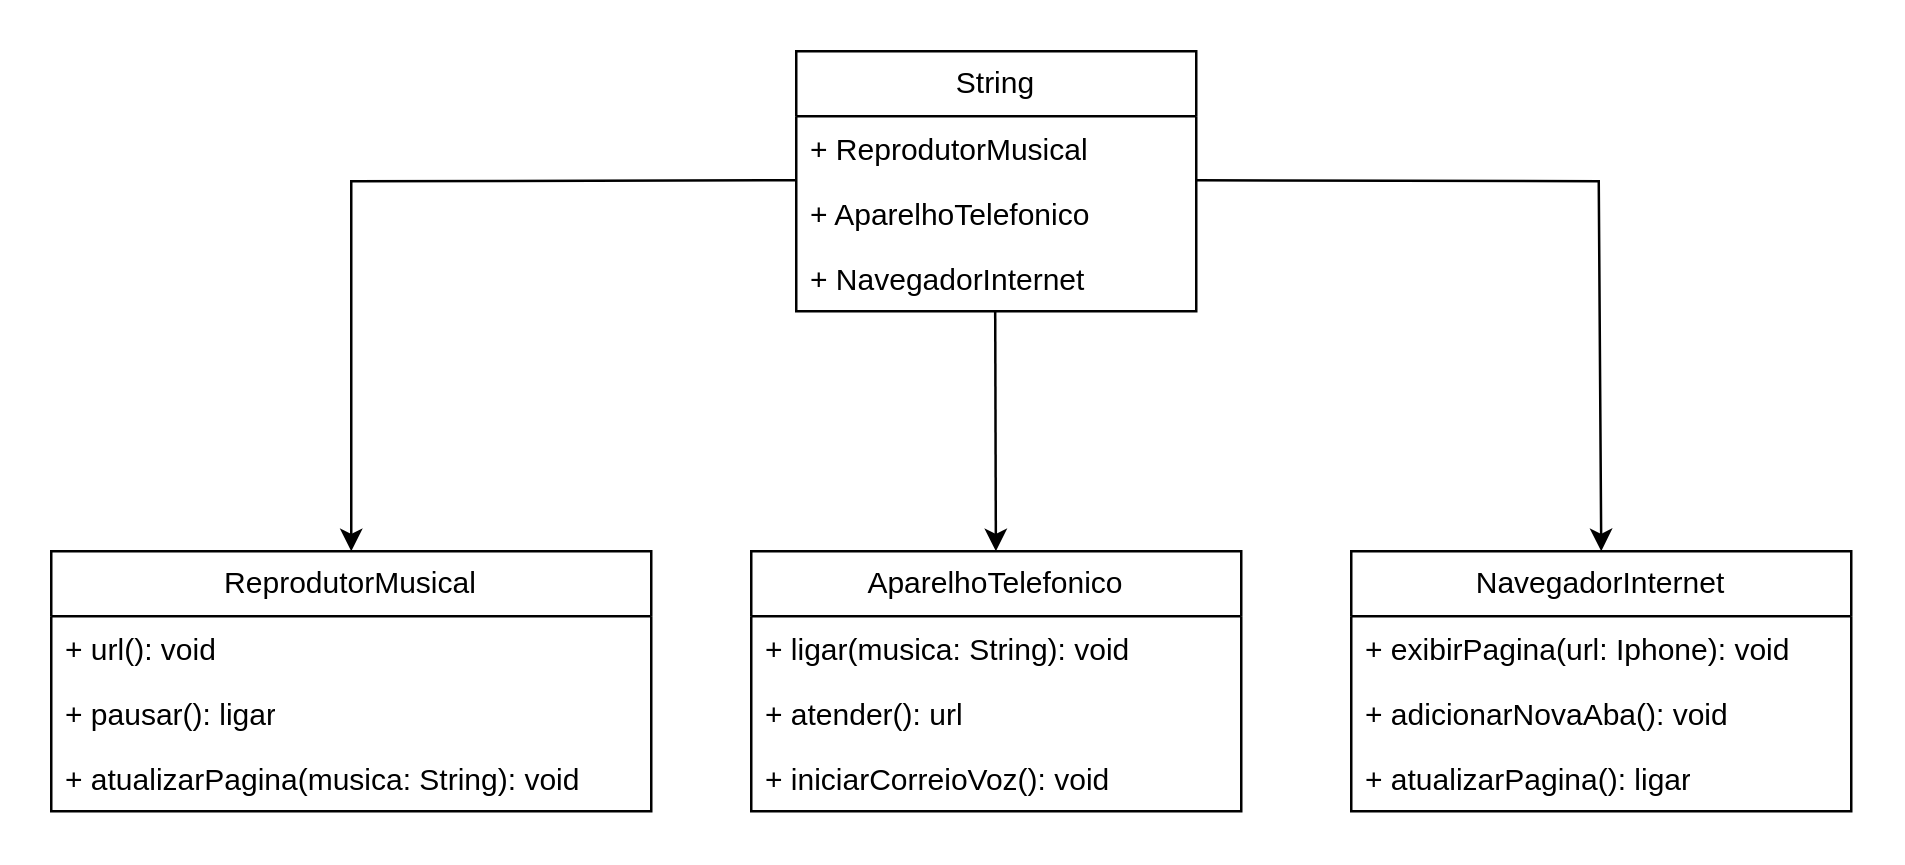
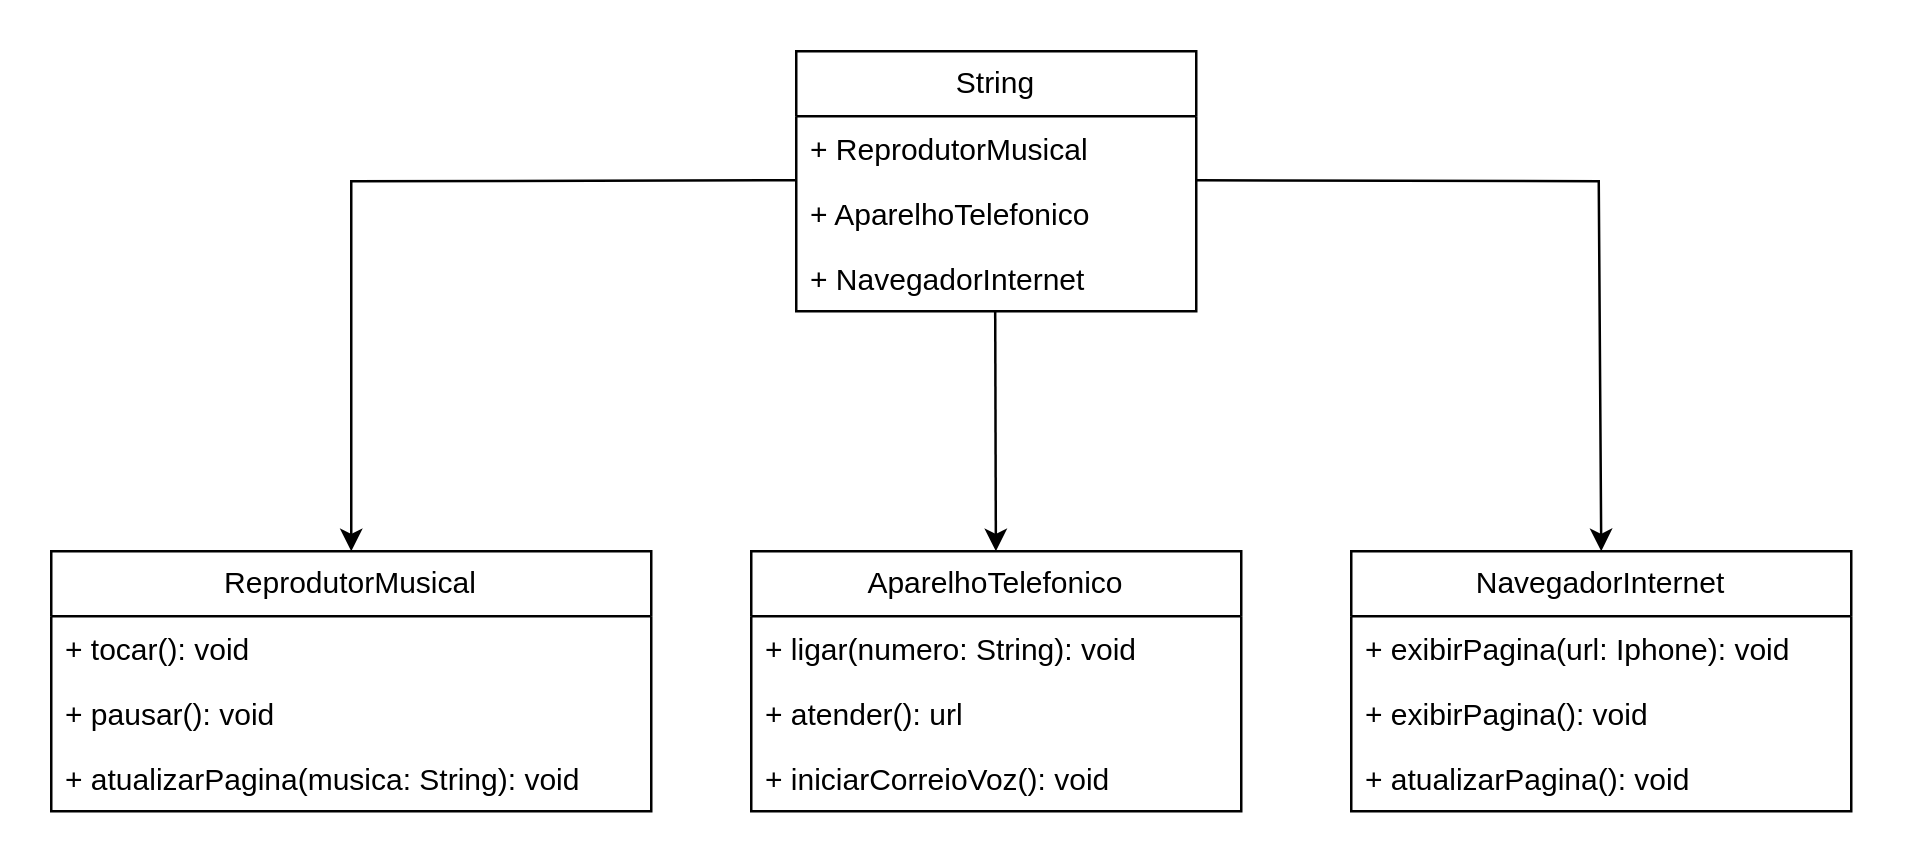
node "+ url(): void": label "+ url(): void" -> "+ tocar(): void"
node "+ ligar(musica: String): void": label "+ ligar(musica: String): void" -> "+ ligar(numero: String): void"
node "+ pausar(): ligar": label "+ pausar(): ligar" -> "+ pausar(): void"
node "+ adicionarNovaAba(): void": label "+ adicionarNovaAba(): void" -> "+ exibirPagina(): void"
node "+ atualizarPagina(): ligar": label "+ atualizarPagina(): ligar" -> "+ atualizarPagina(): void"
